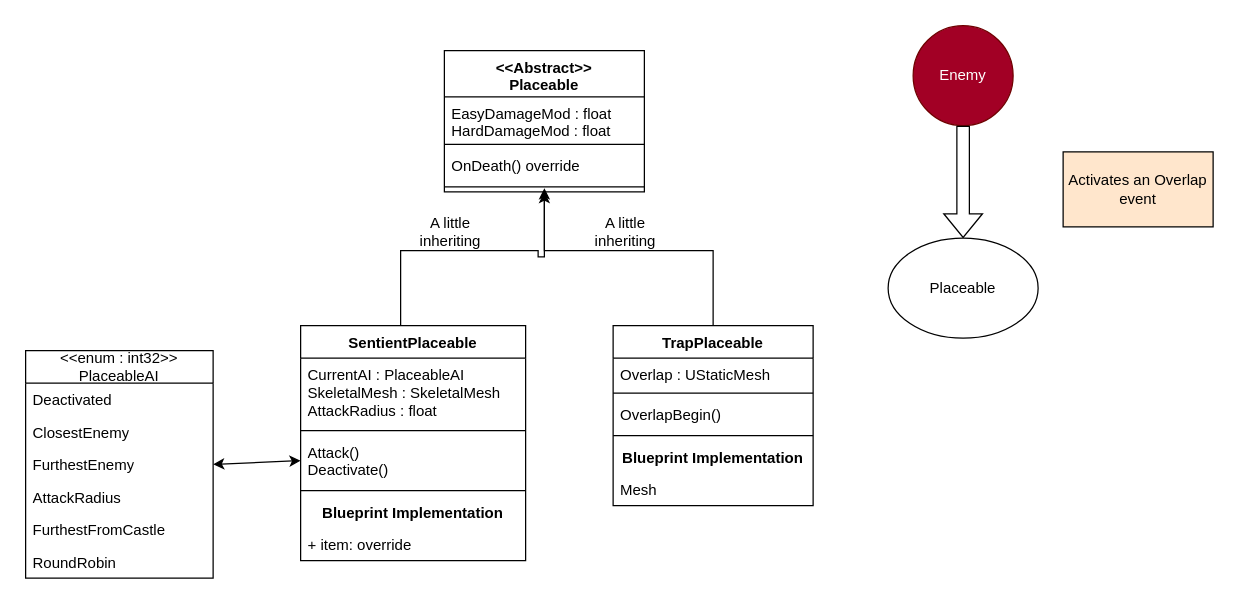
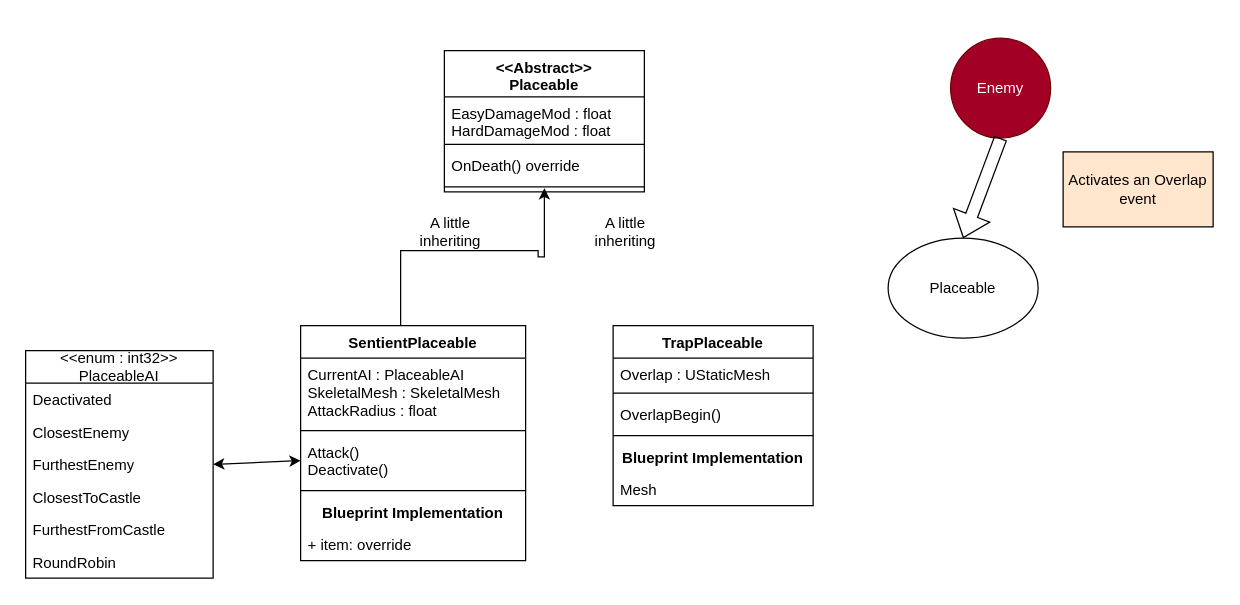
node "Enemy": moved (963, 76) -> (1001, 88)
edge "TrapPlaceable" -> "<<Abstract>> Placeable": removed
node "AttackRadius": label "AttackRadius" -> "ClosestToCastle"
